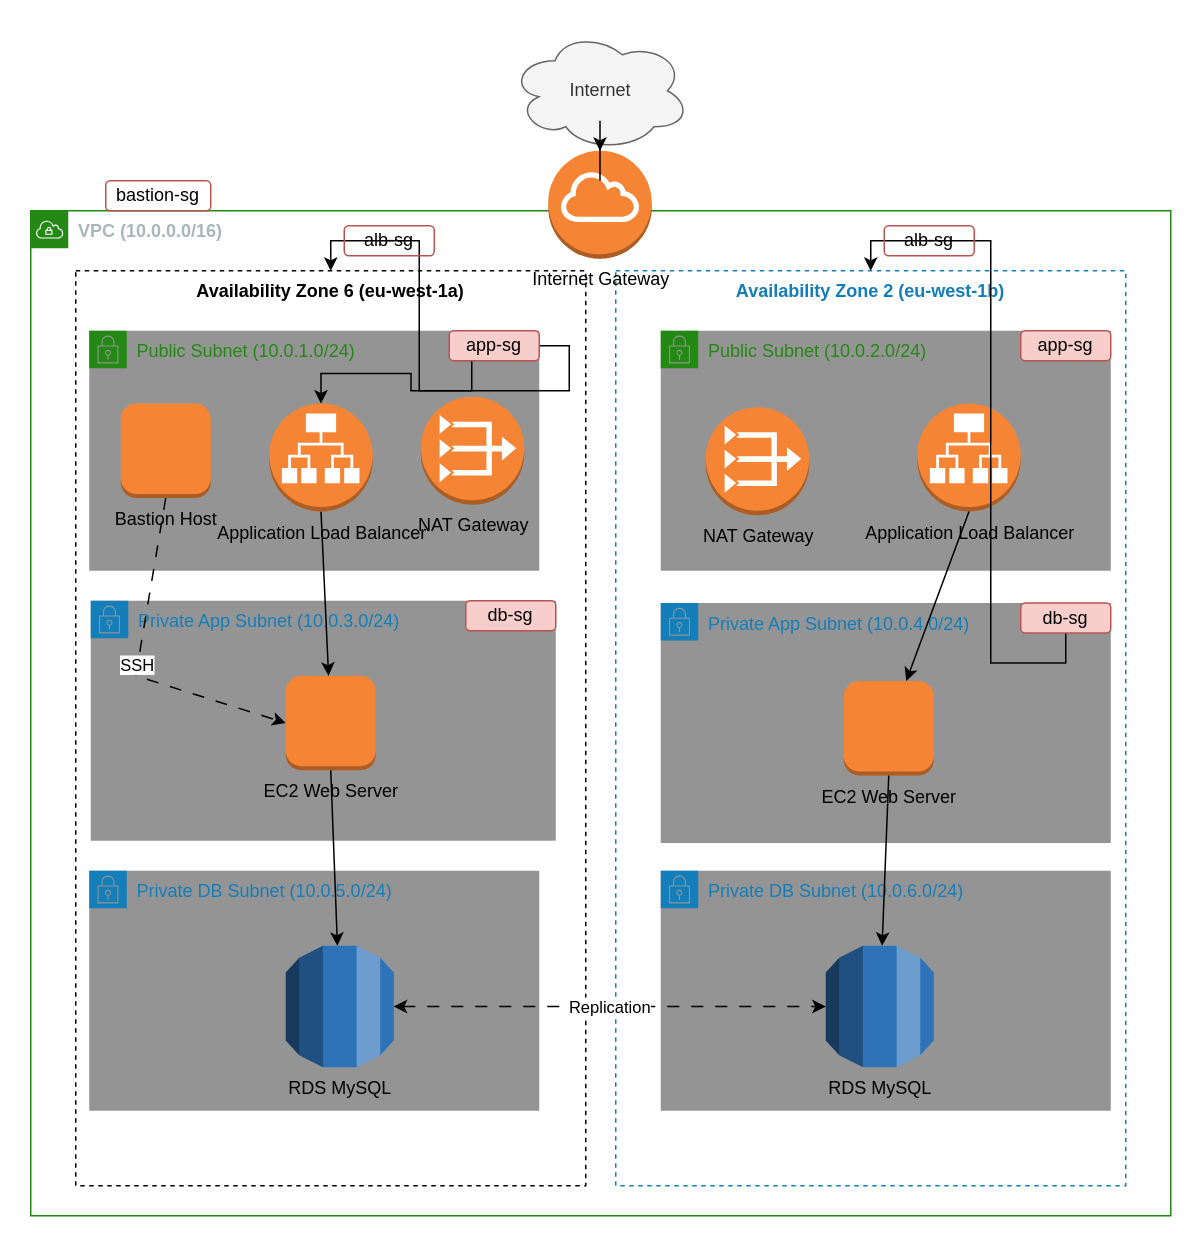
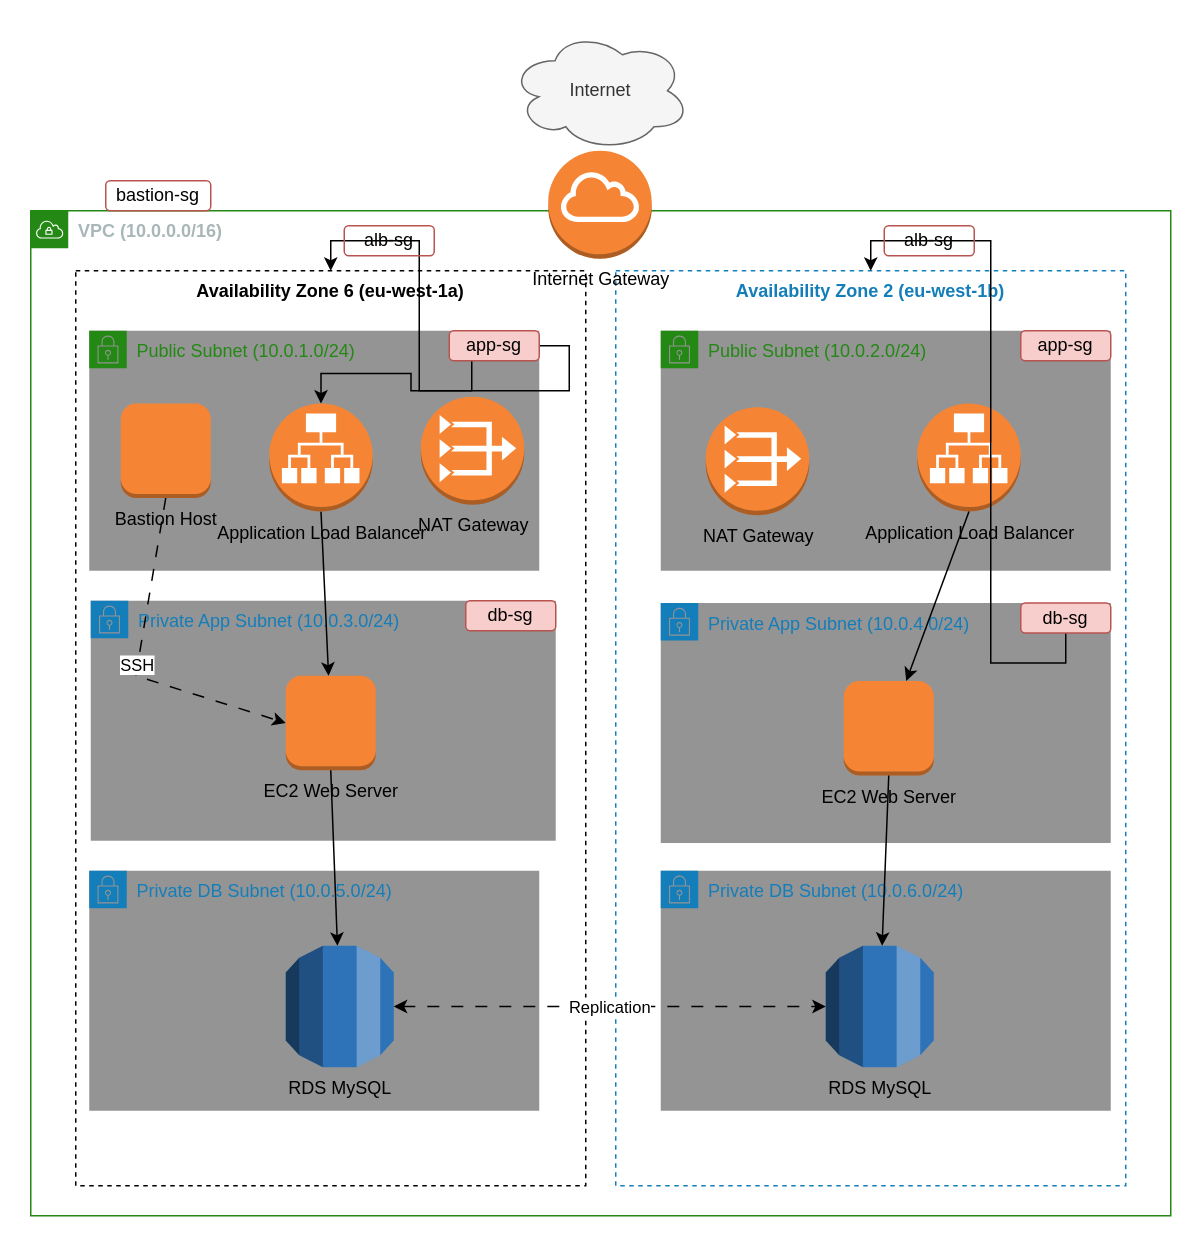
edge "Internet" -> "Internet Gateway": removed
